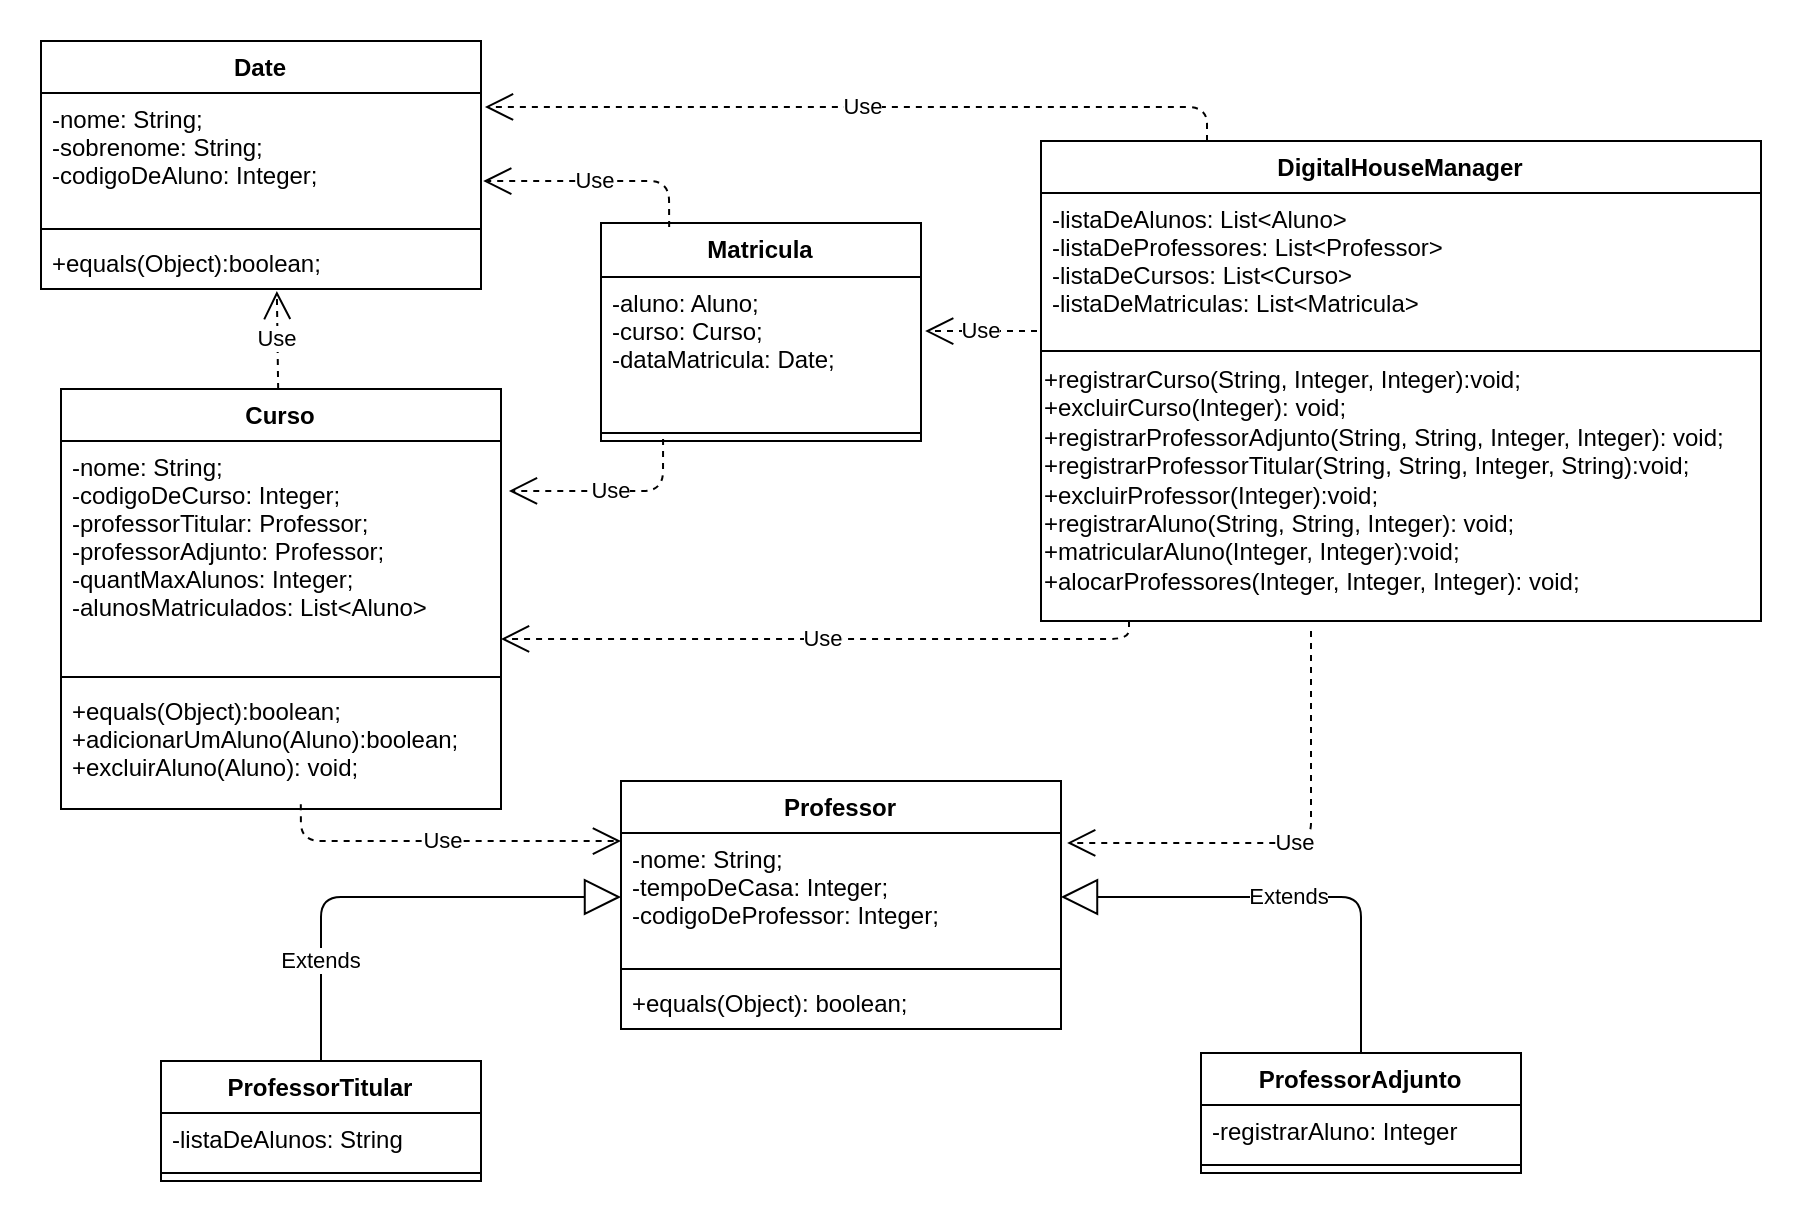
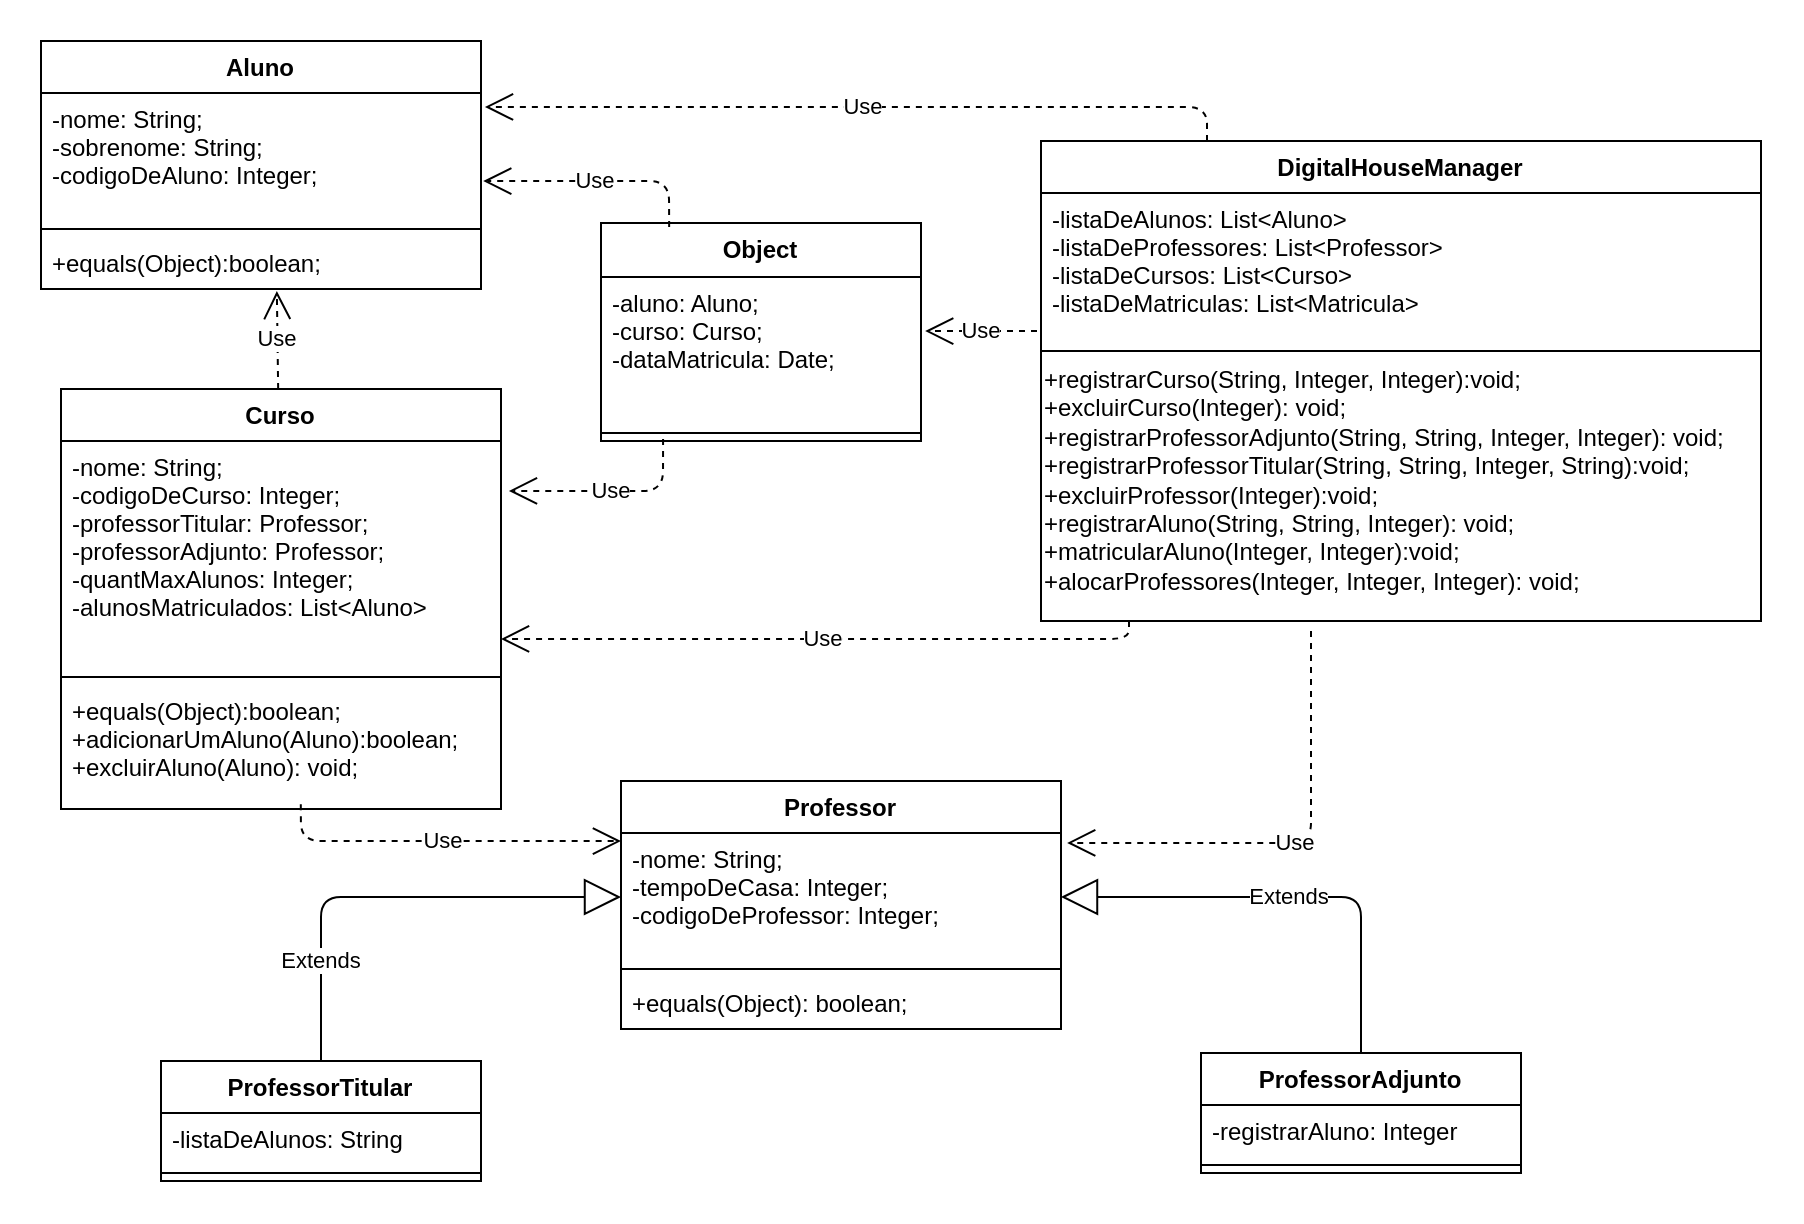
node "Date": label "Date" -> "Aluno"
node "Matricula": label "Matricula" -> "Object"
